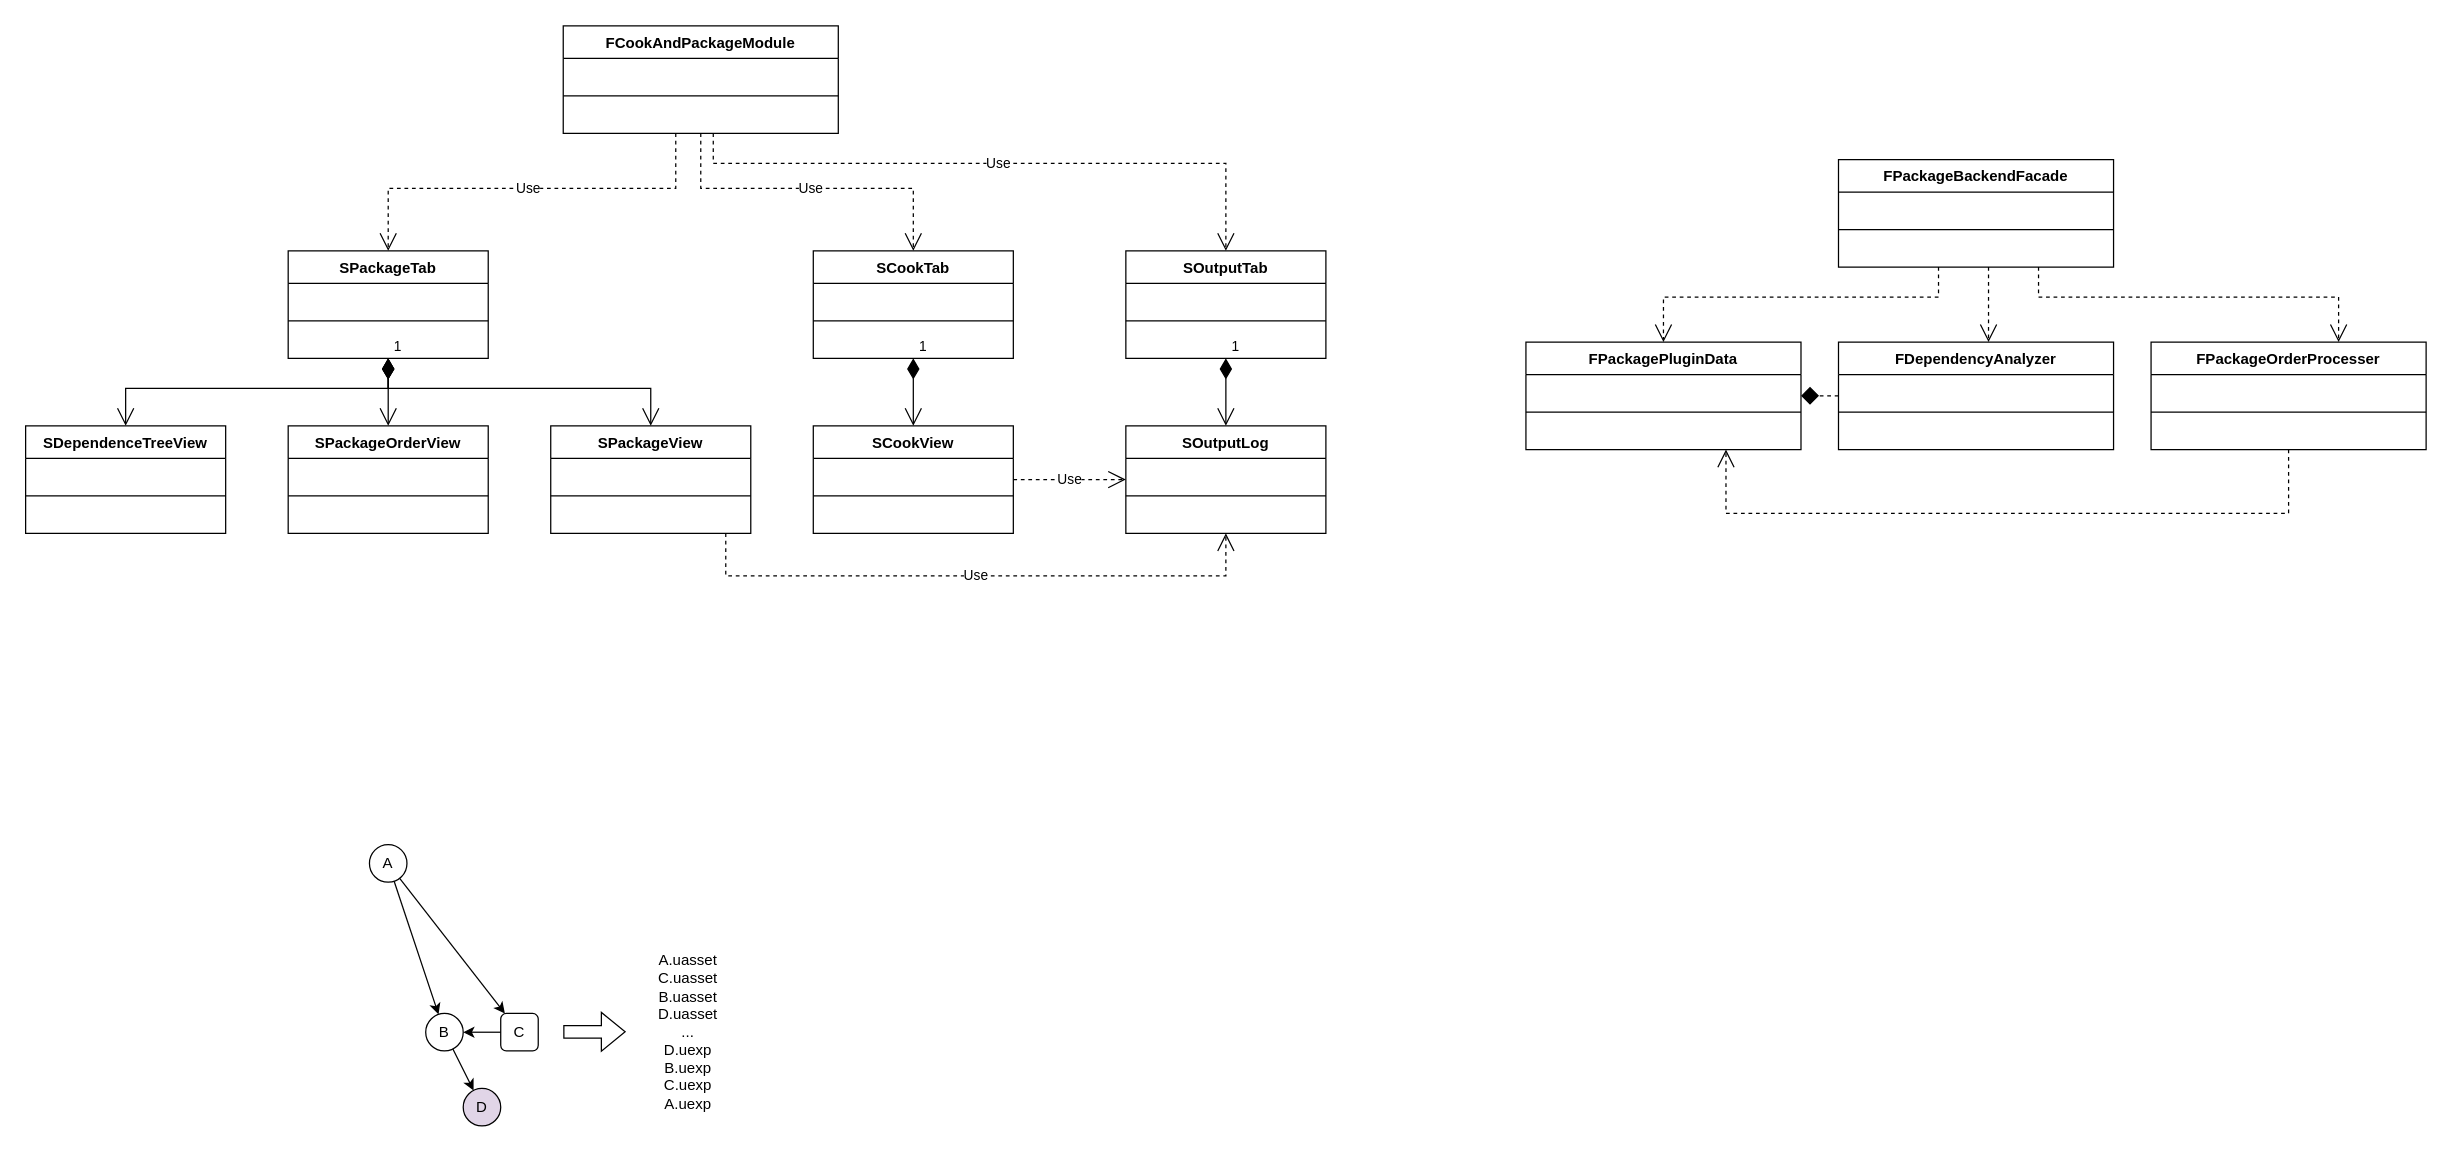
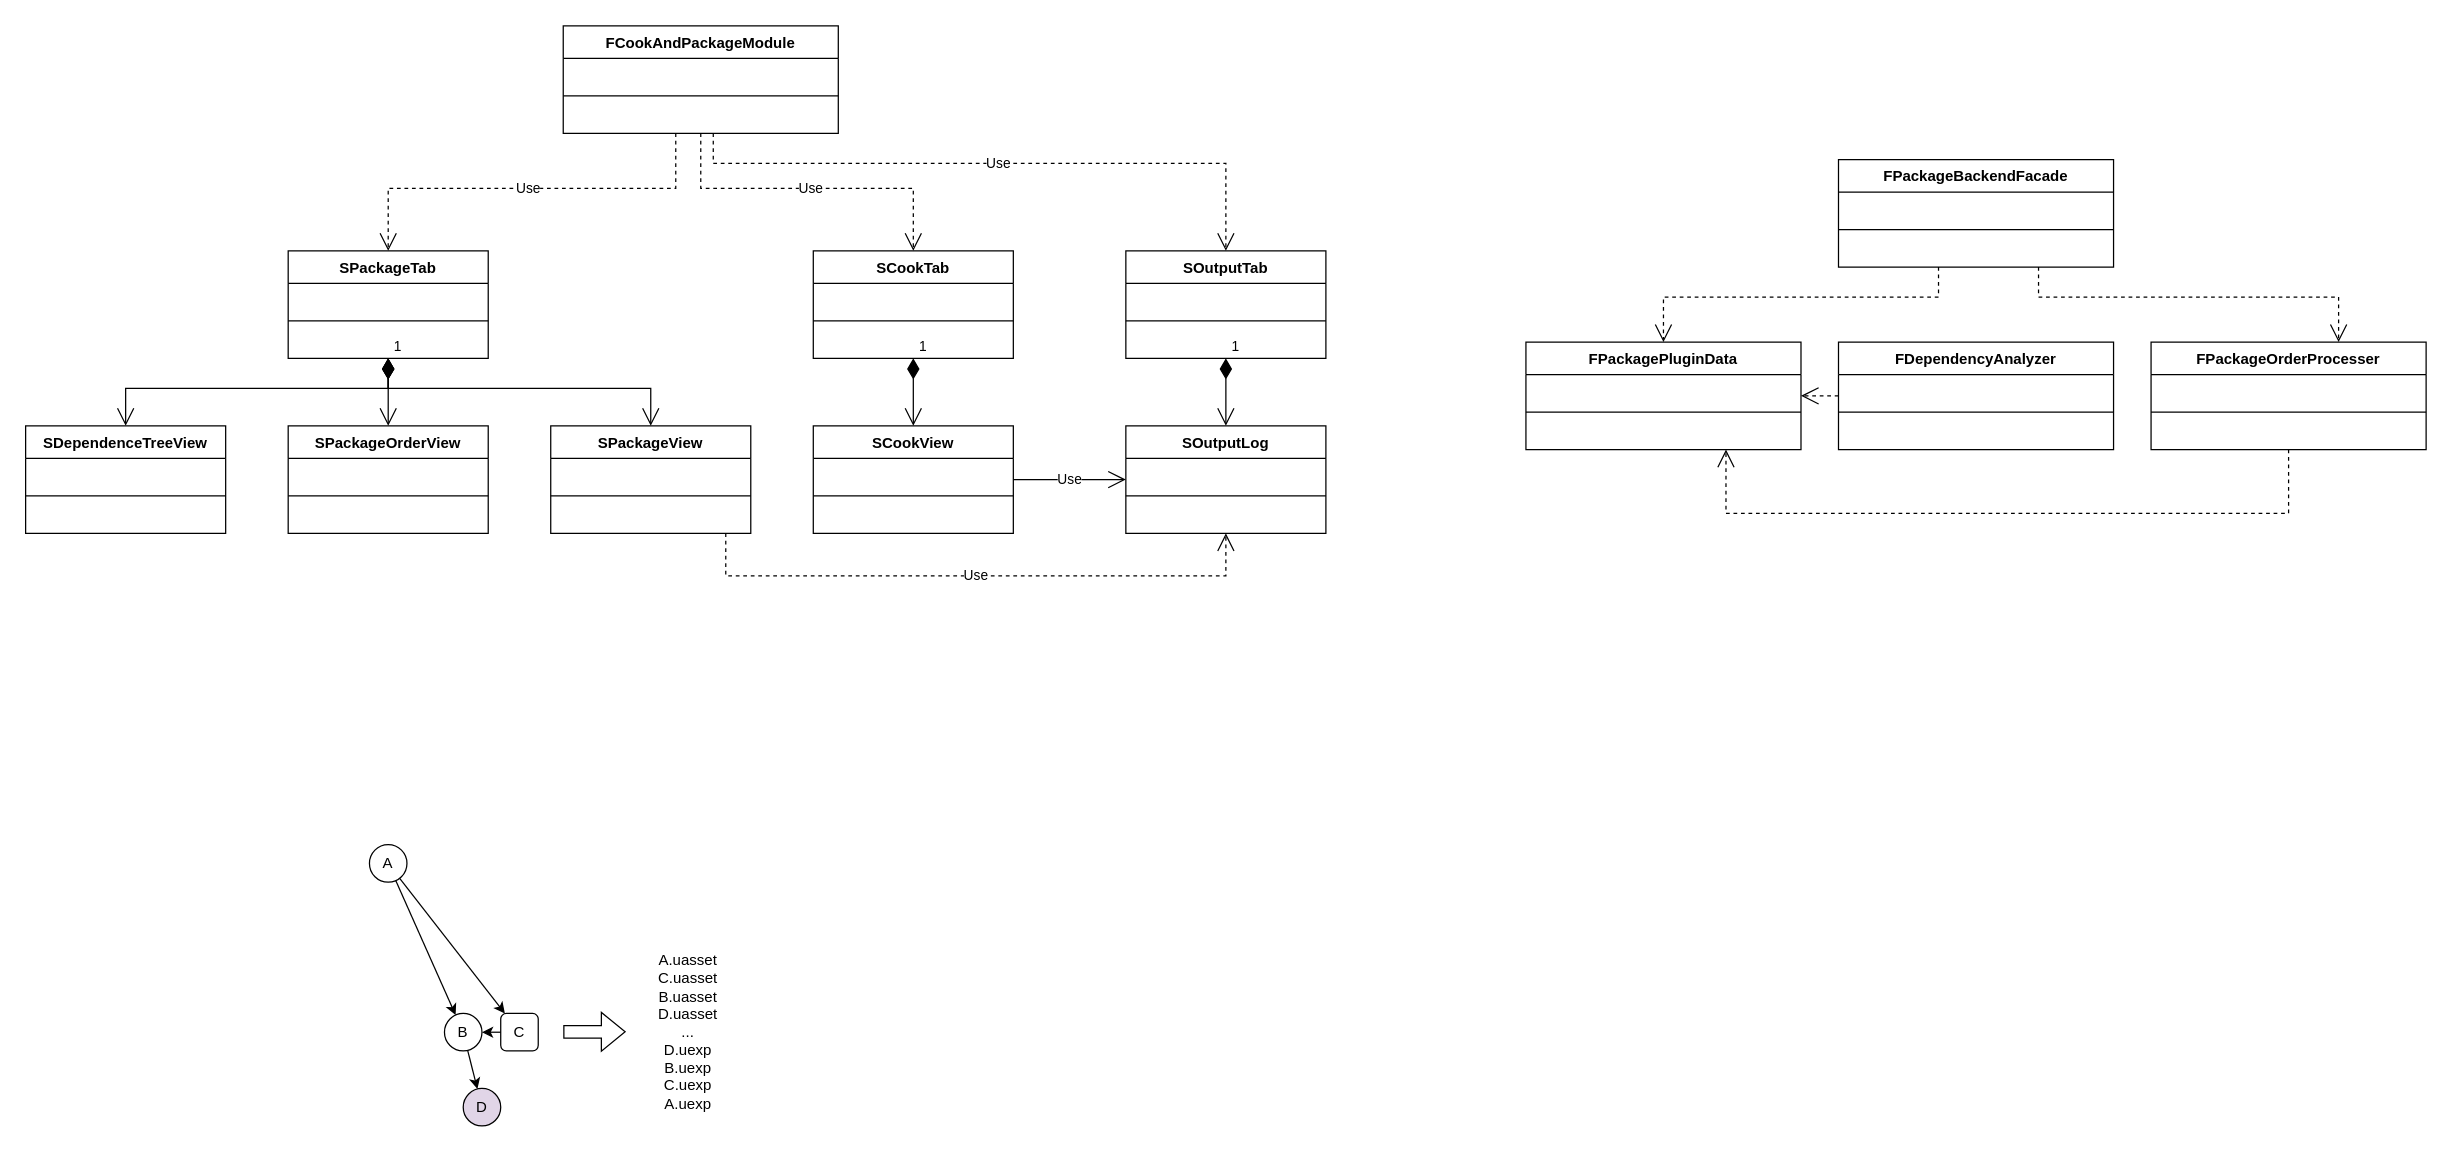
edge "FPackageBackendFacade" -> "FDependencyAnalyzer": removed
edge "FDependencyAnalyzer" -> "FPackagePluginData": arrowhead diamond -> open
edge "SCookView" -> "SOutputLog": style dashed -> solid
node "B": moved (444, 1032) -> (463, 1032)
